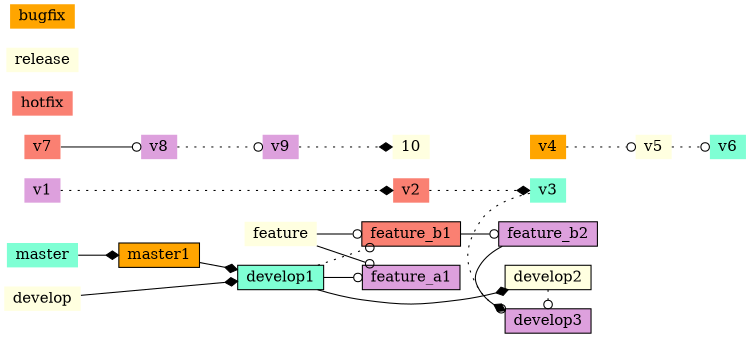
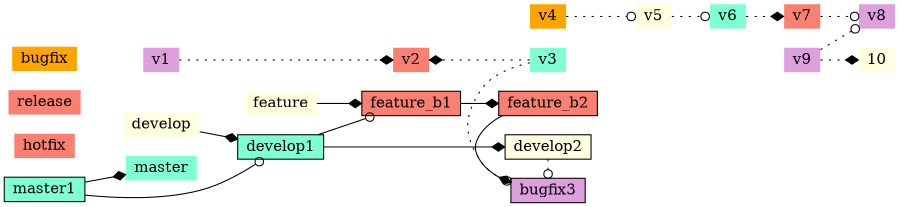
edge "v6" -> "v7": added
node "release": fillcolor lightyellow -> salmon
edge "v7" -> "v8": style solid -> dotted
edge "v8" -> "v9": reversed
edge "v2" -> "v3": reversed
edge "feature" -> "feature_b1": arrowhead odot -> diamond
edge "feature_b1" -> "feature_b2": arrowhead odot -> diamond
node "feature_b2": fillcolor plum -> salmon
edge "master" -> "master1": reversed
node "master1": fillcolor orange -> aquamarine
edge "develop1" -> "feature_b1": style dotted -> solid
edge "master1" -> "develop1": arrowhead diamond -> odot
node "feature_a1": removed
node "develop3": label "develop3" -> "bugfix3"
